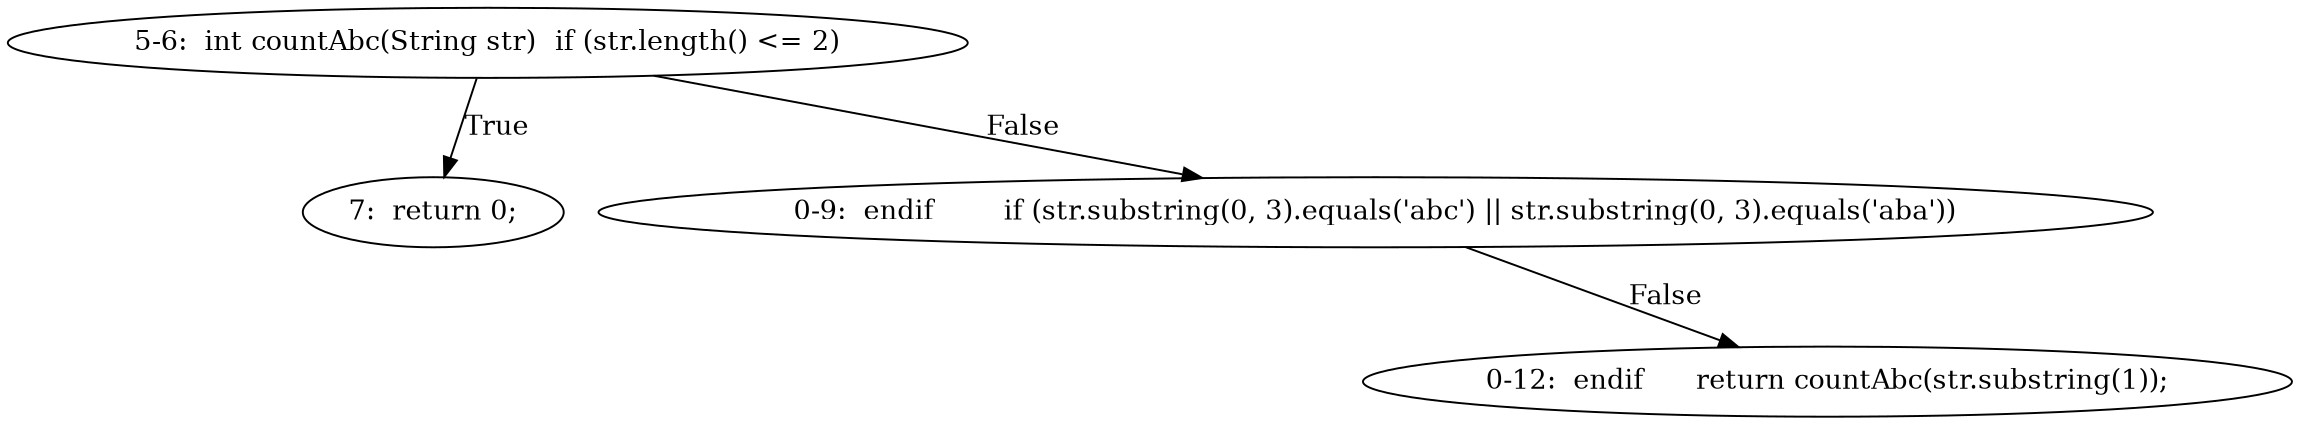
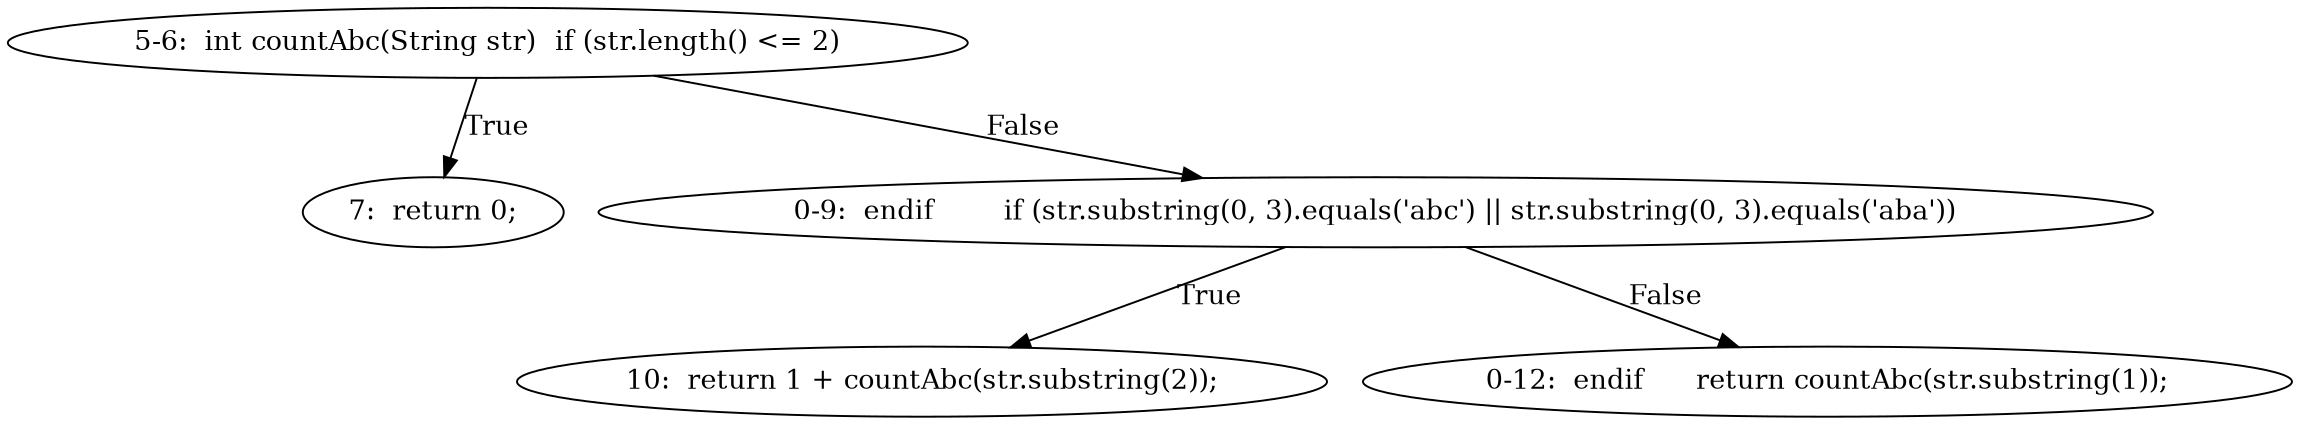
node "10:  return 1 + countAbc(str.substring(2));": added
